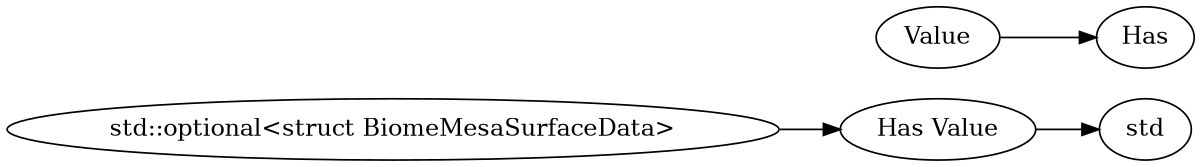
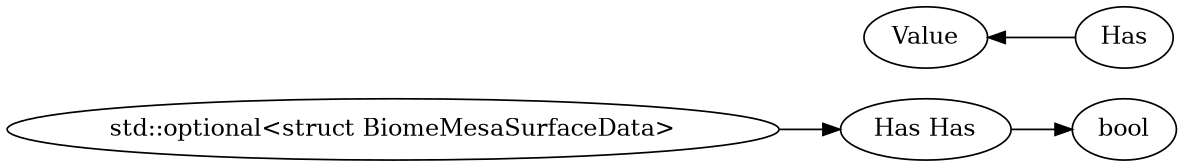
edge "Value" -> "Has": reversed
node "Has Value": label "Has Value" -> "Has Has"
node "std": label "std" -> "bool"
